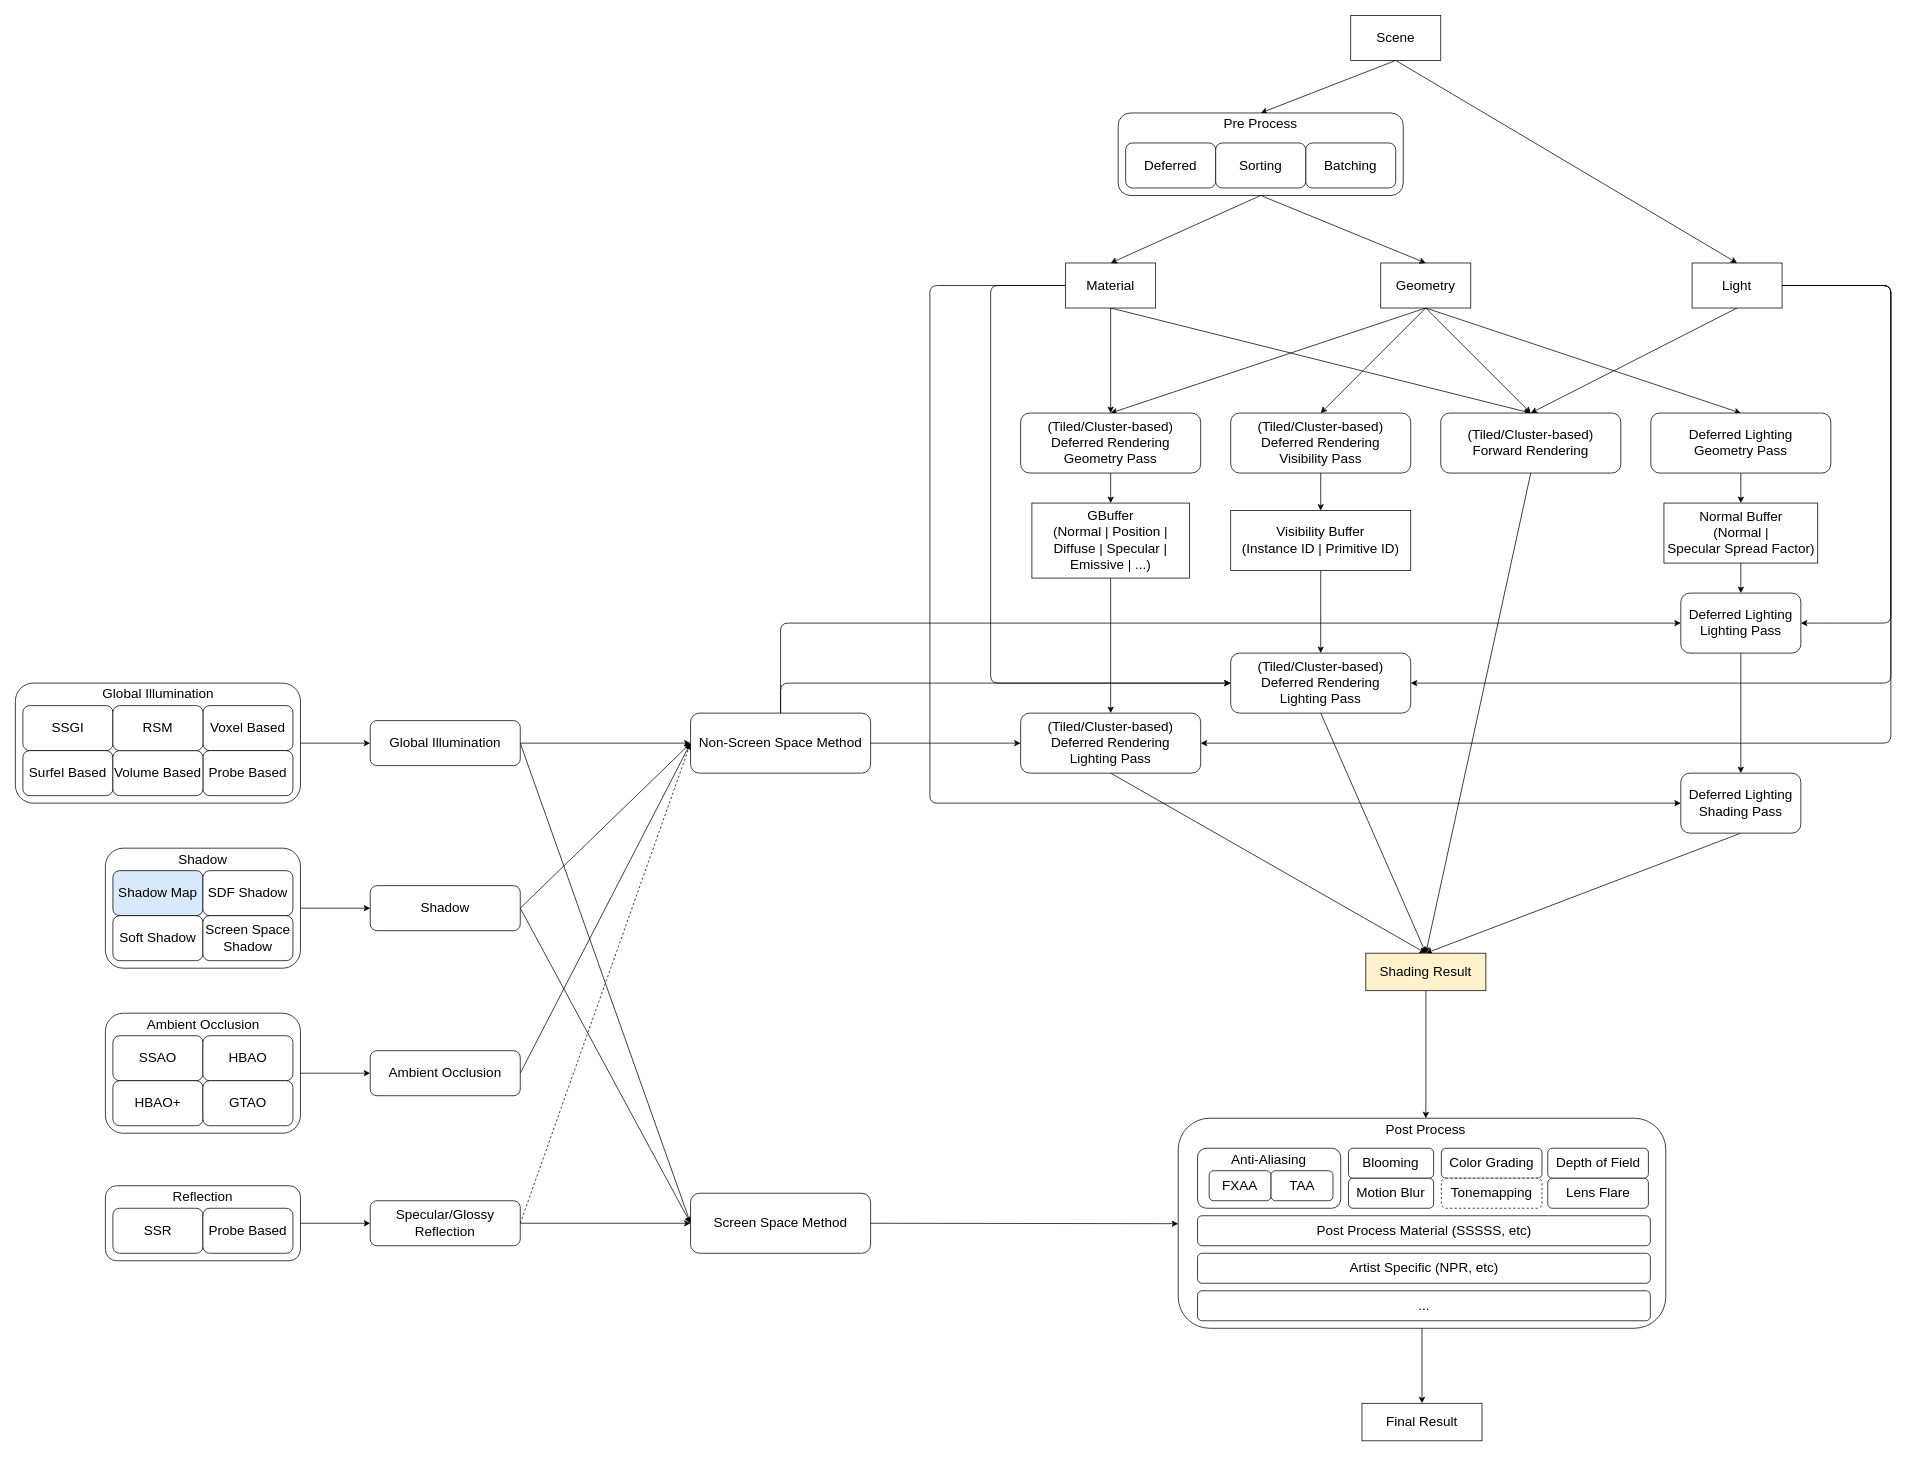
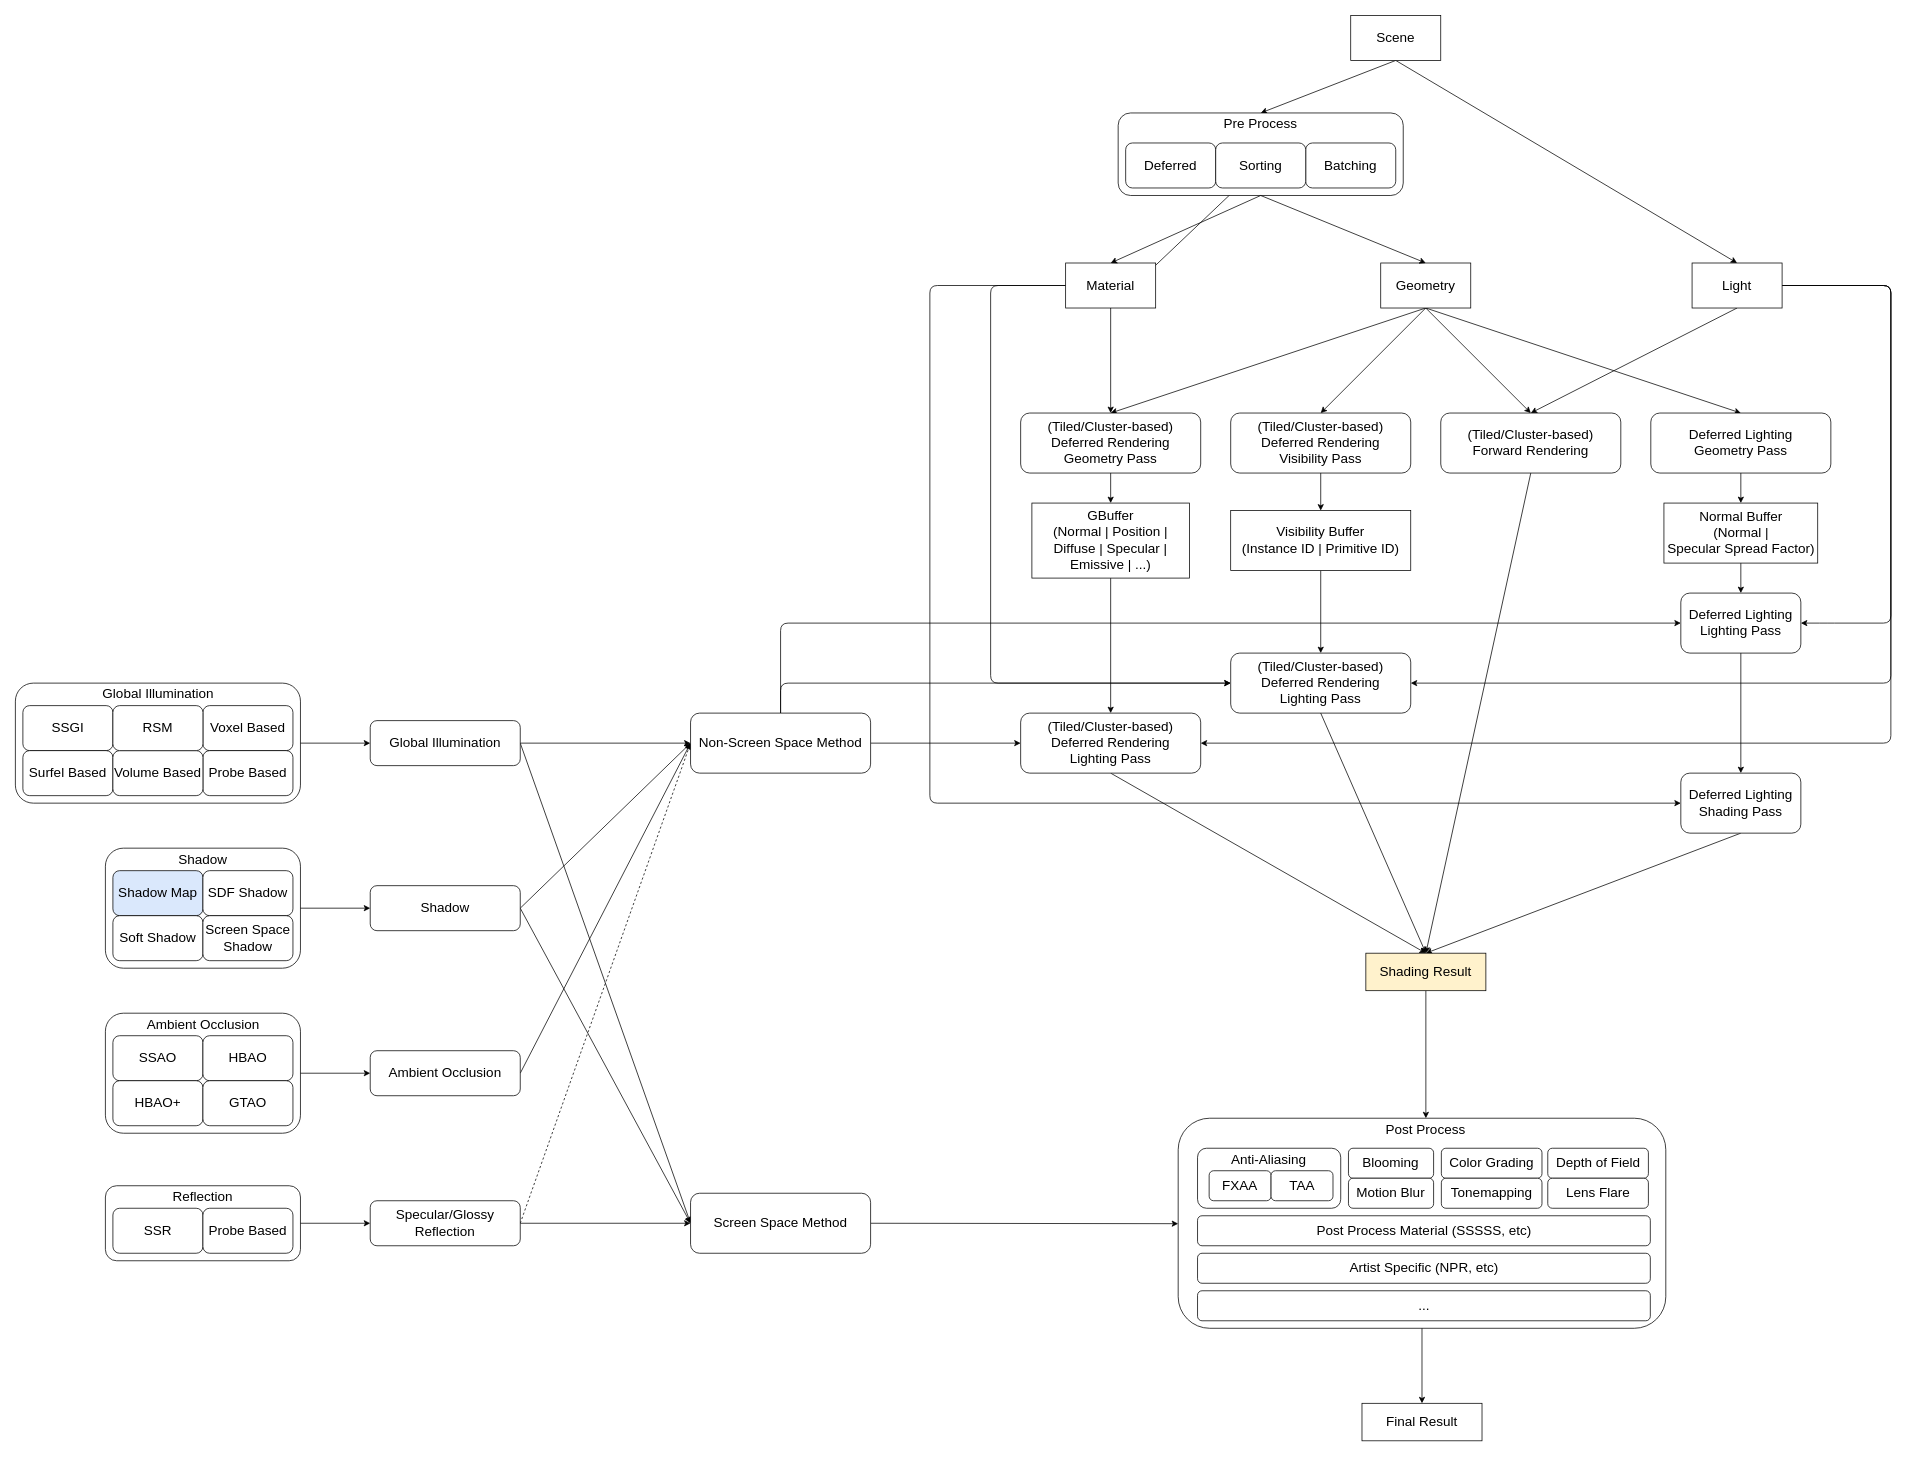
edge "Material" -> "(Tiled/Cluster-based) Forward Rendering": now "Material" -> "Sorting"
node "Tonemapping": style dashed -> solid
